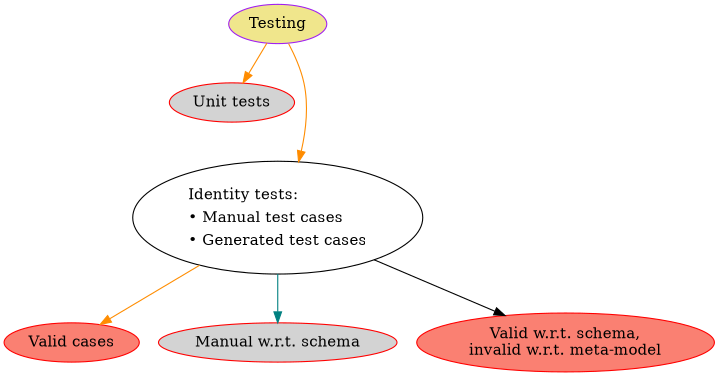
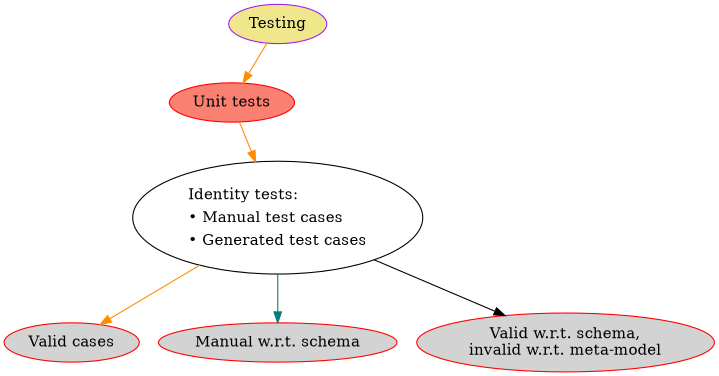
edge "Testing" -> "Identity tests:": now "Unit tests" -> "Identity tests:"
node "Unit tests": fillcolor lightgrey -> salmon
node "Valid cases": fillcolor salmon -> lightgrey
node "Valid w.r.t. schema, invalid w.r.t. meta-model": fillcolor salmon -> lightgrey
